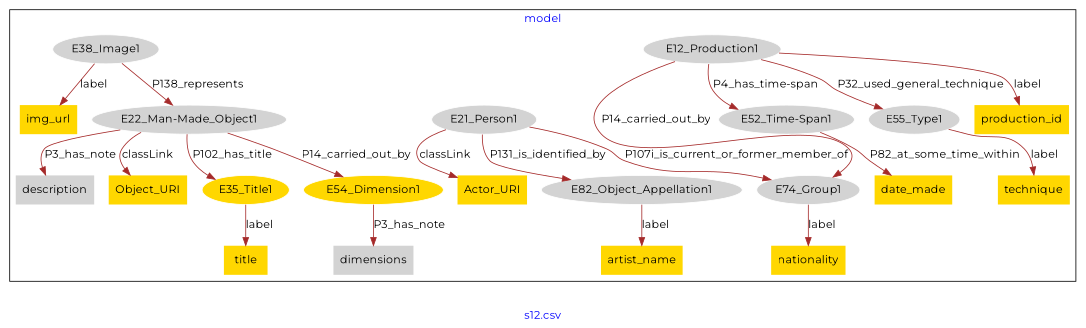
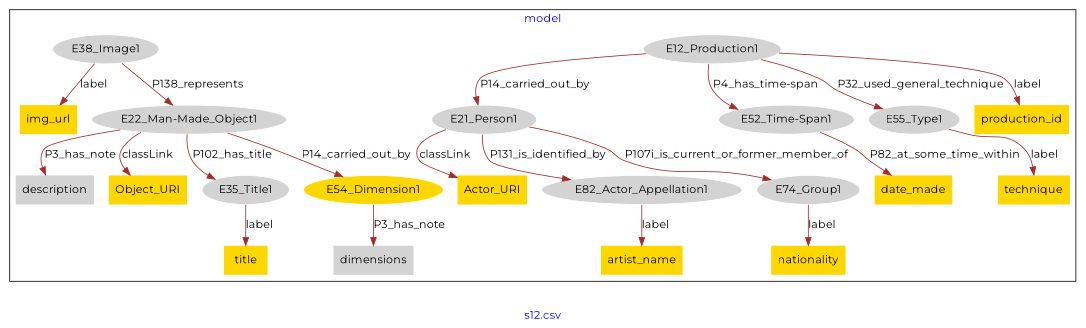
edge "E12_Production1" -> "E74_Group1": now "E12_Production1" -> "E21_Person1"
node "E35_Title1": fillcolor gold -> lightgray
node "E82_Object_Appellation1": label "E82_Object_Appellation1" -> "E82_Actor_Appellation1"
